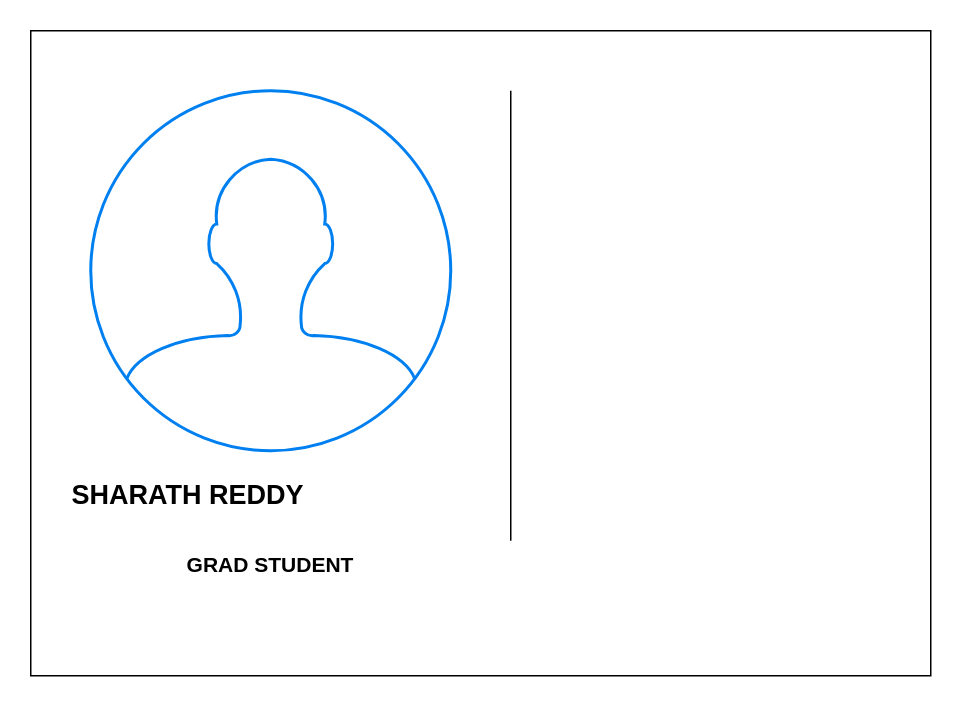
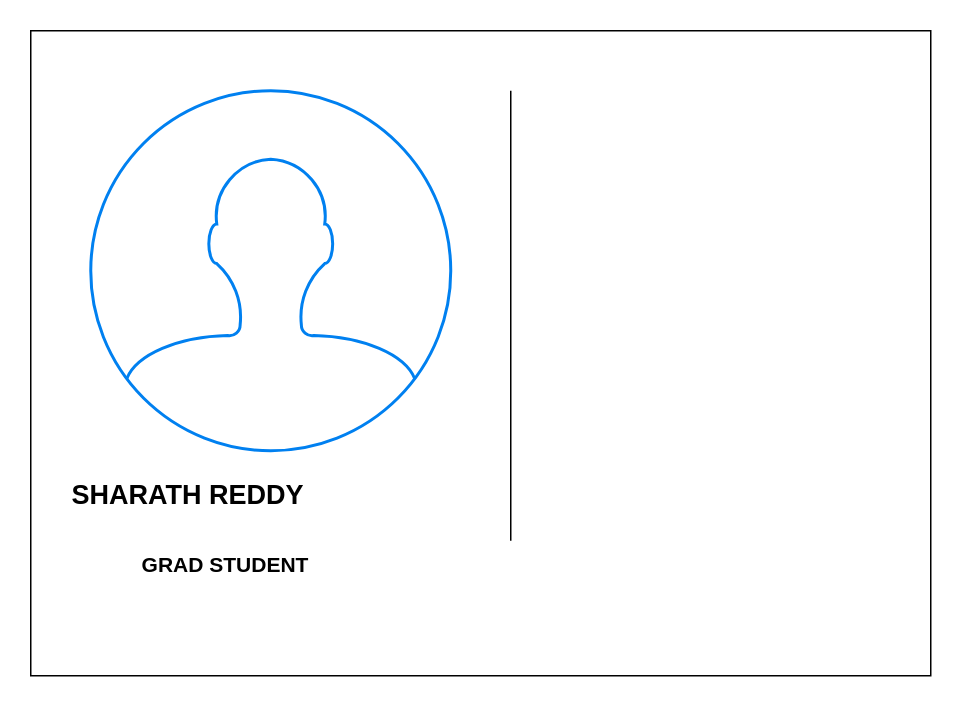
node "GRAD STUDENT": moved (271, 563) -> (226, 563)
